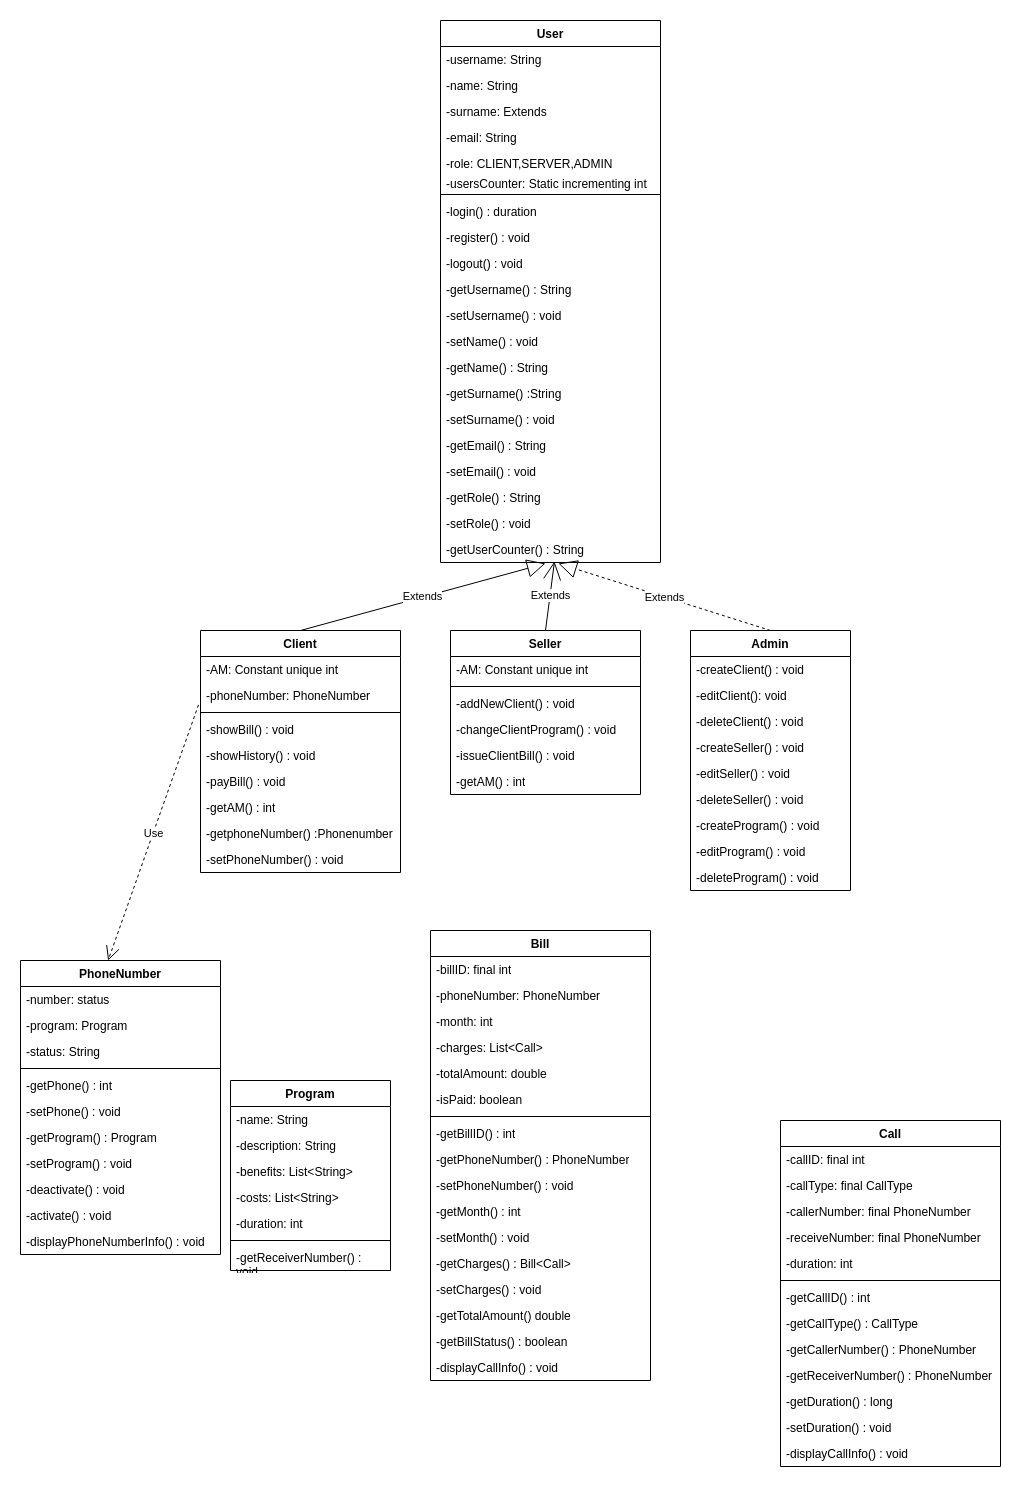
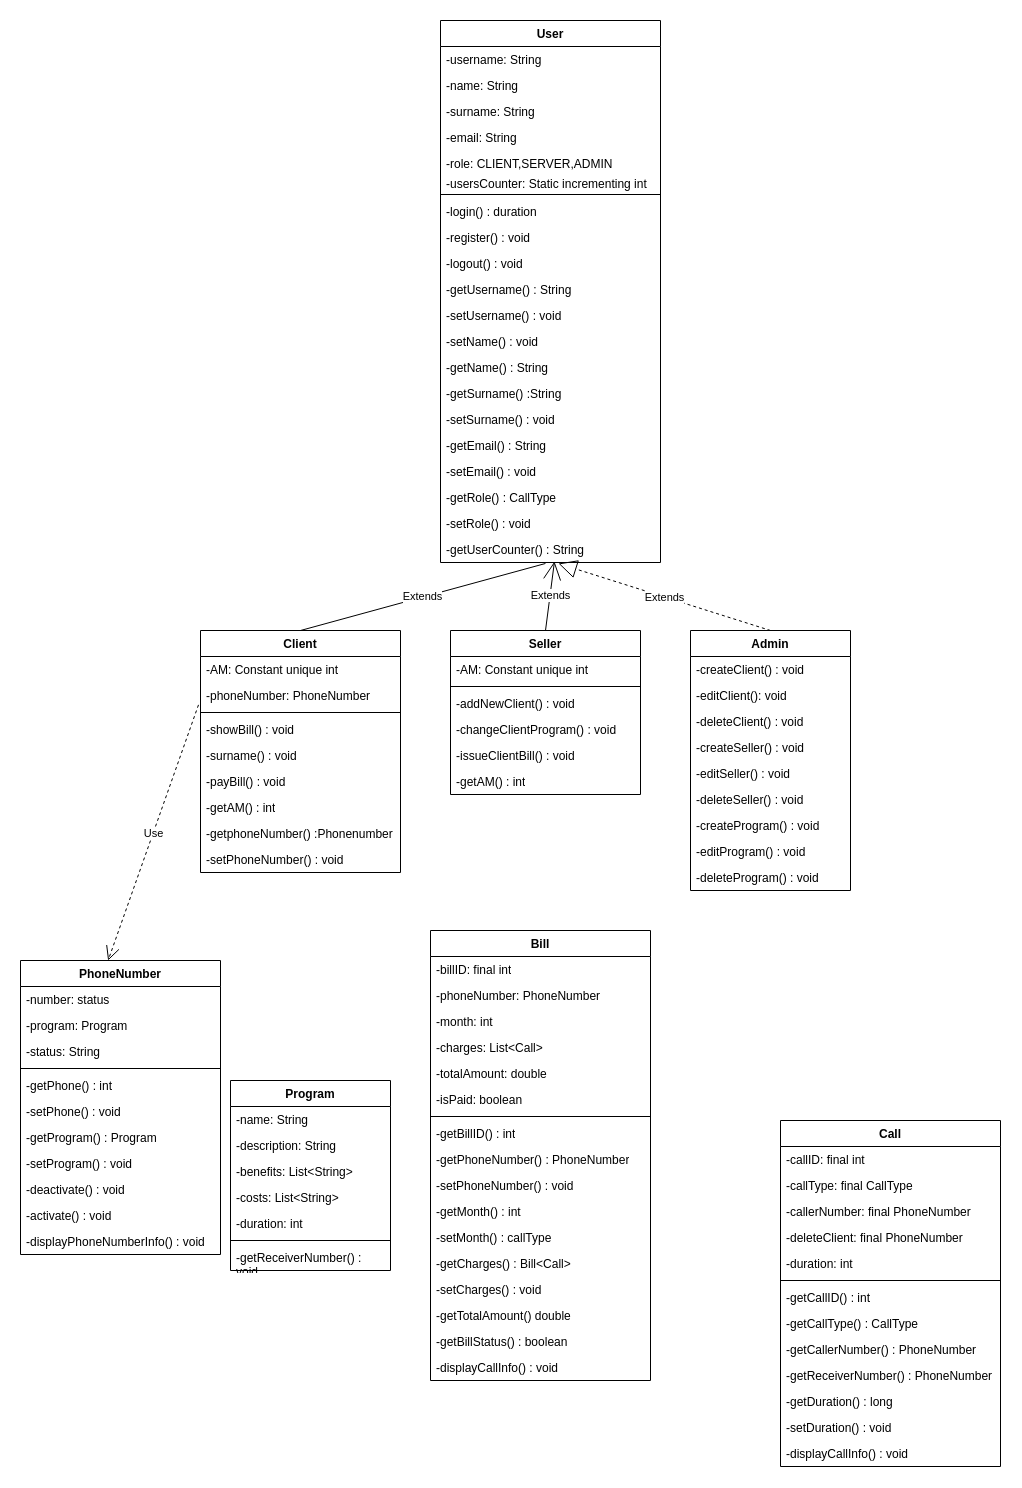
node "-surname: Extends": label "-surname: Extends" -> "-surname: String"
node "-getRole() : String": label "-getRole() : String" -> "-getRole() : CallType"
edge "Client" -> "-getUserCounter() : String": arrowhead block -> none
node "-showHistory() : void": label "-showHistory() : void" -> "-surname() : void"
node "-setMonth() : void": label "-setMonth() : void" -> "-setMonth() : callType"
node "-receiveNumber: final PhoneNumber": label "-receiveNumber: final PhoneNumber" -> "-deleteClient: final PhoneNumber"
